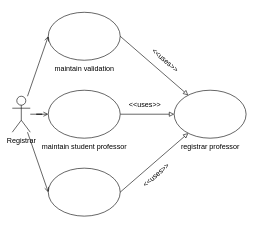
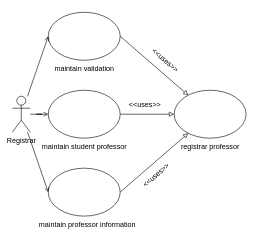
node "maintain professor information": added
